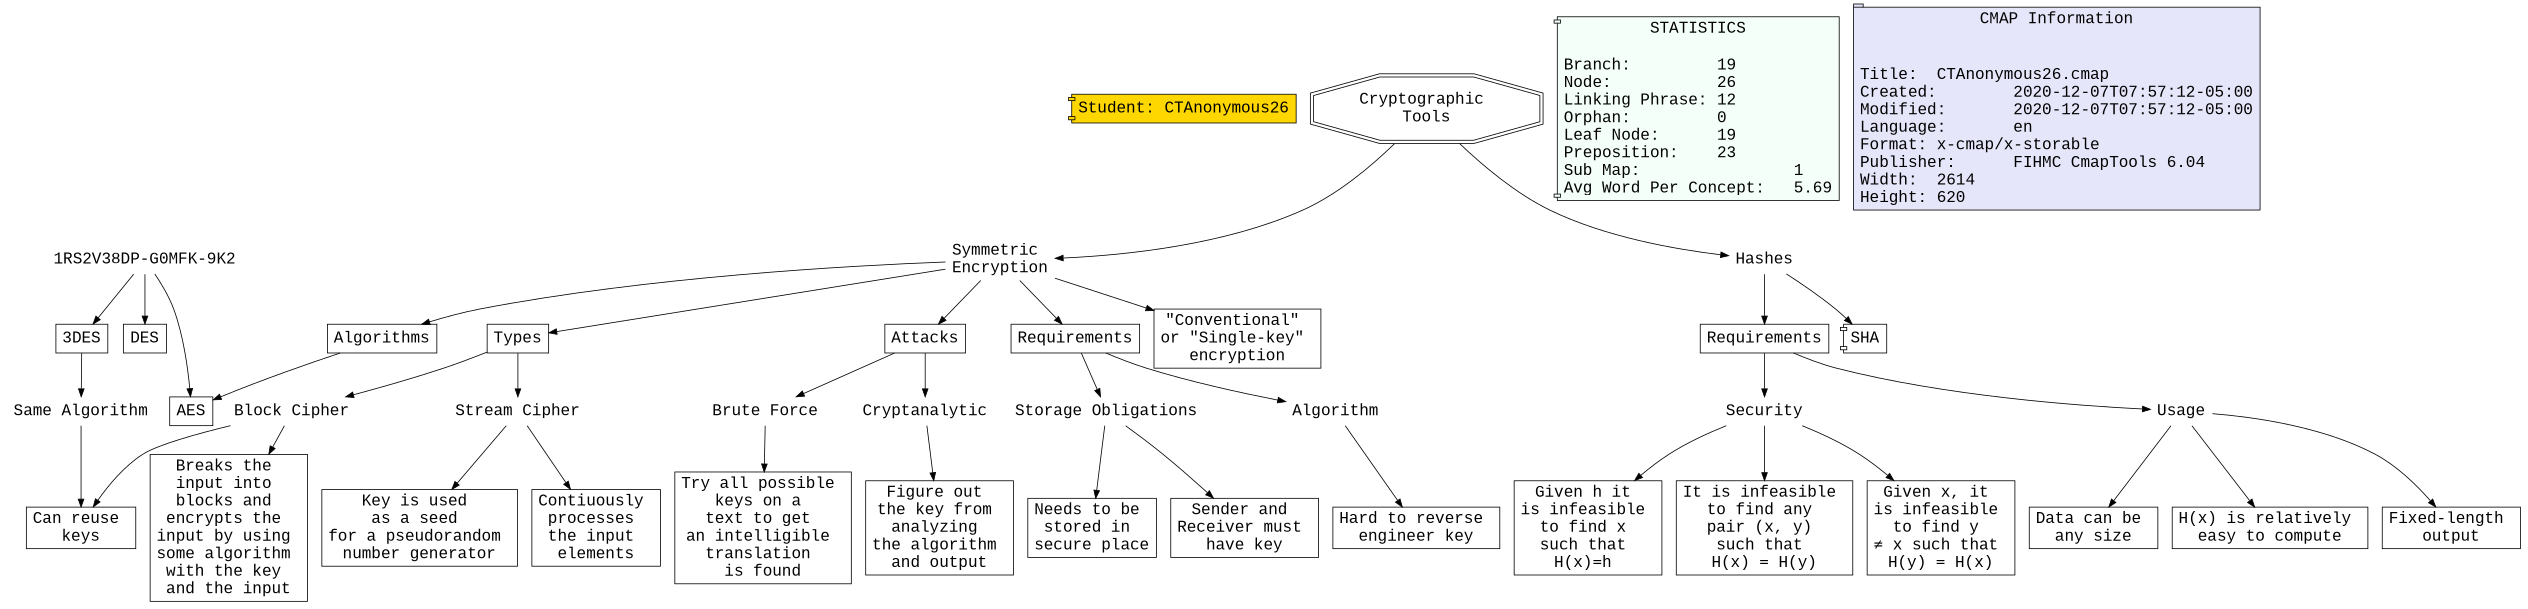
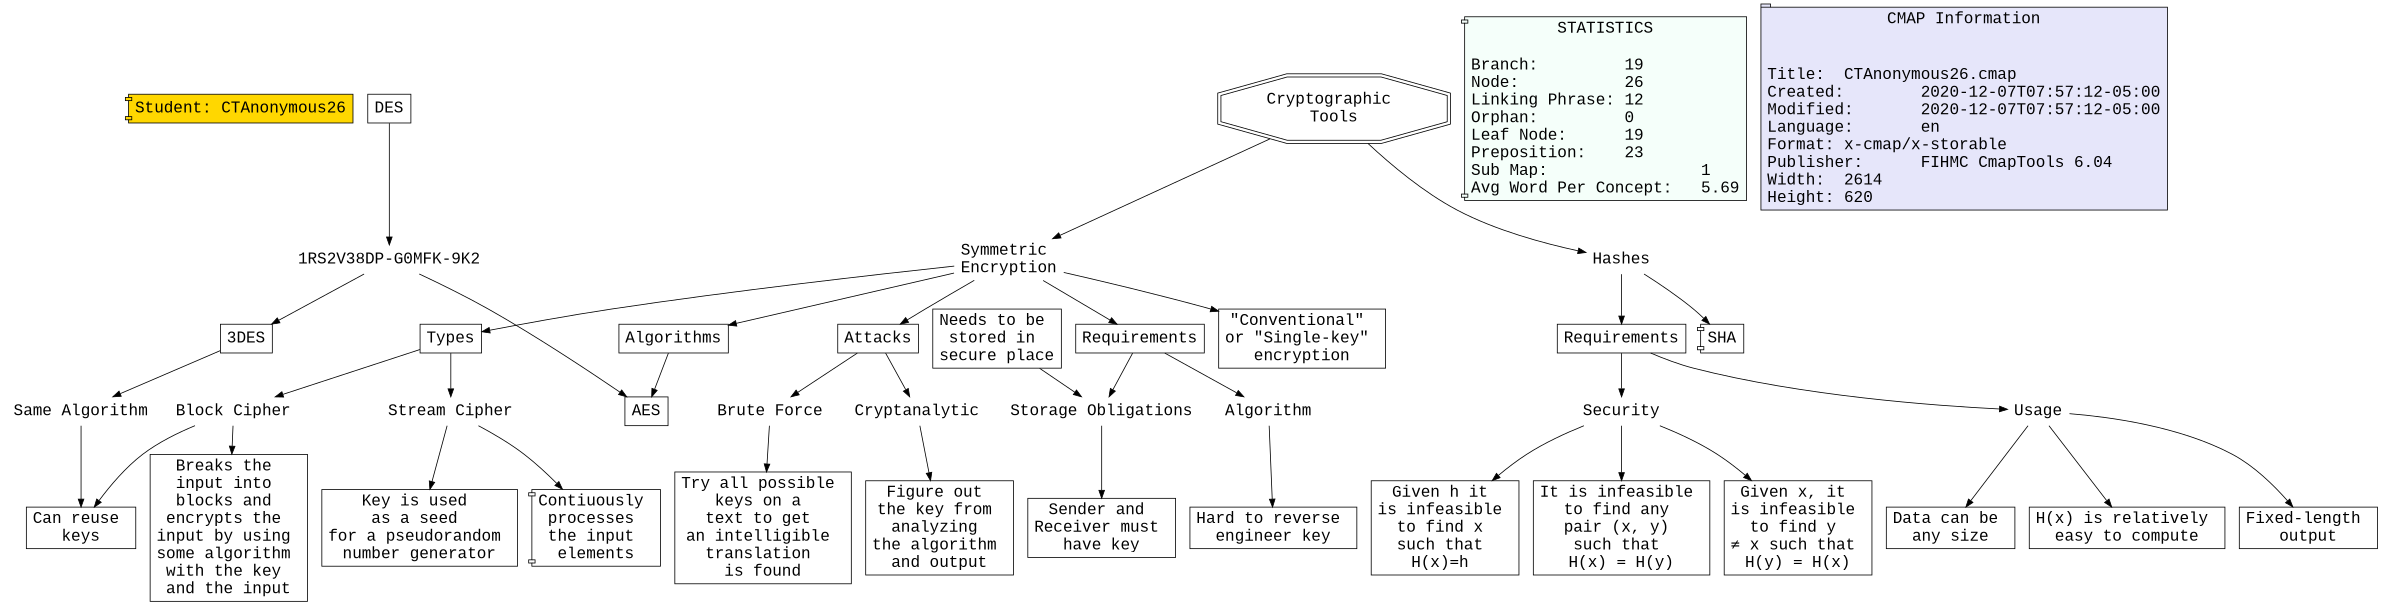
edge "1RS2V38DP-G0MFK-9K2" -> "DES": reversed
edge "Storage Obligations" -> "Needs to be stored in secure place": reversed
node "Contiuously processes the input elements": shape box -> component
